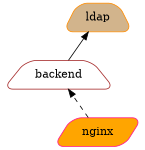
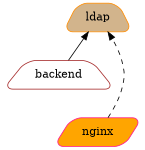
edge "nginx" -> "backend": now "nginx" -> "ldap"
